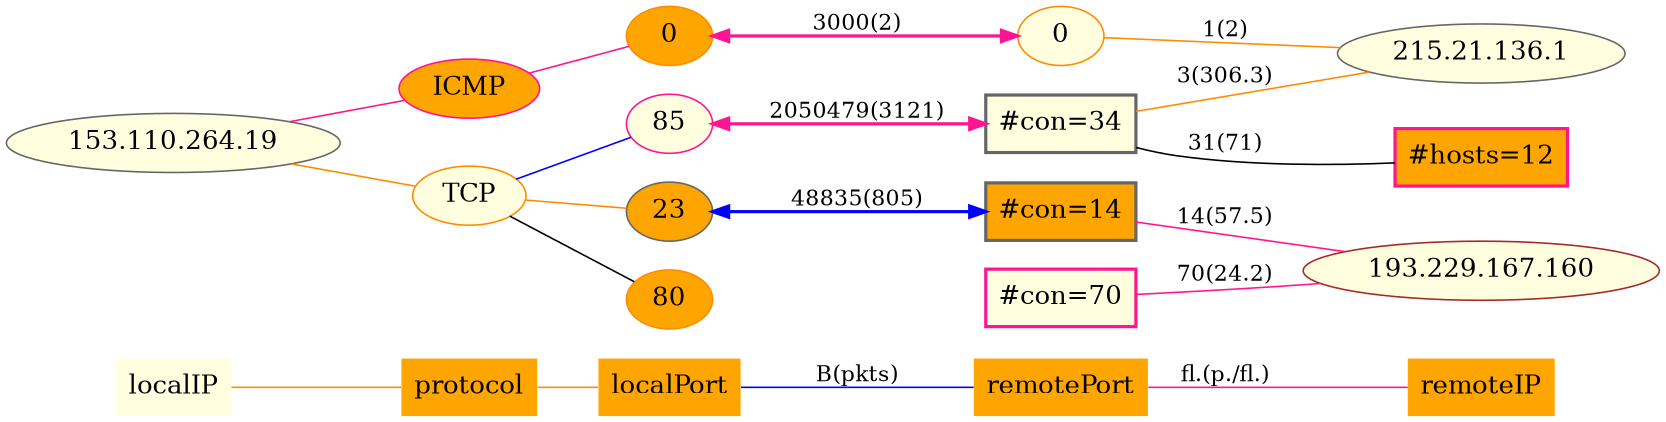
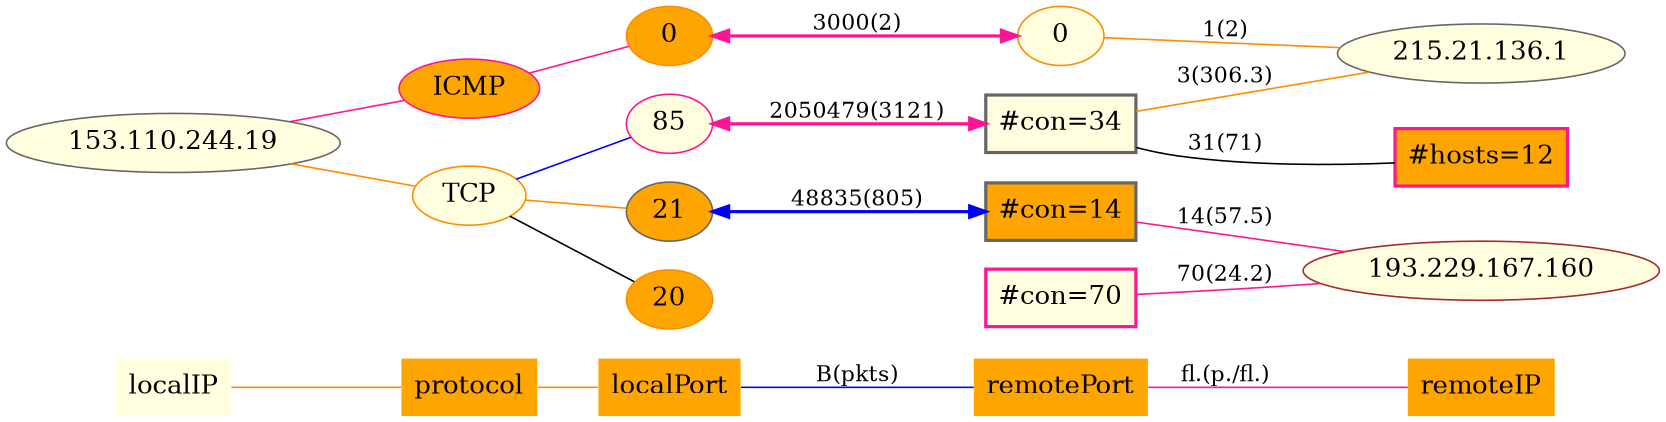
node "153.110.264.19": label "153.110.264.19" -> "153.110.244.19"
node "23": label "23" -> "21"
node "80": label "80" -> "20"
